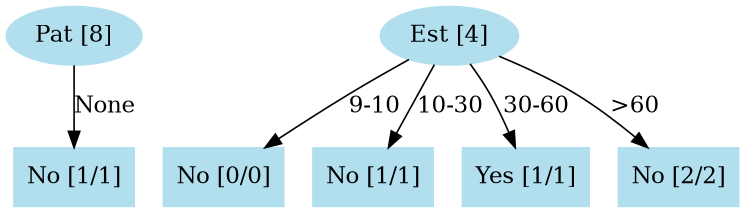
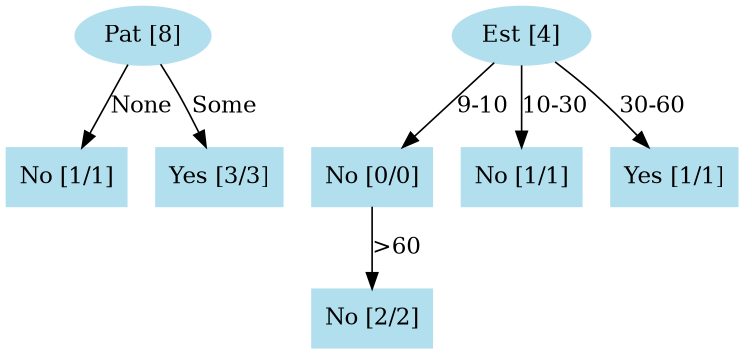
edge "Est [4]" -> "No [2/2]": now "No [0/0]" -> "No [2/2]"
node "Yes [3/3]": added
